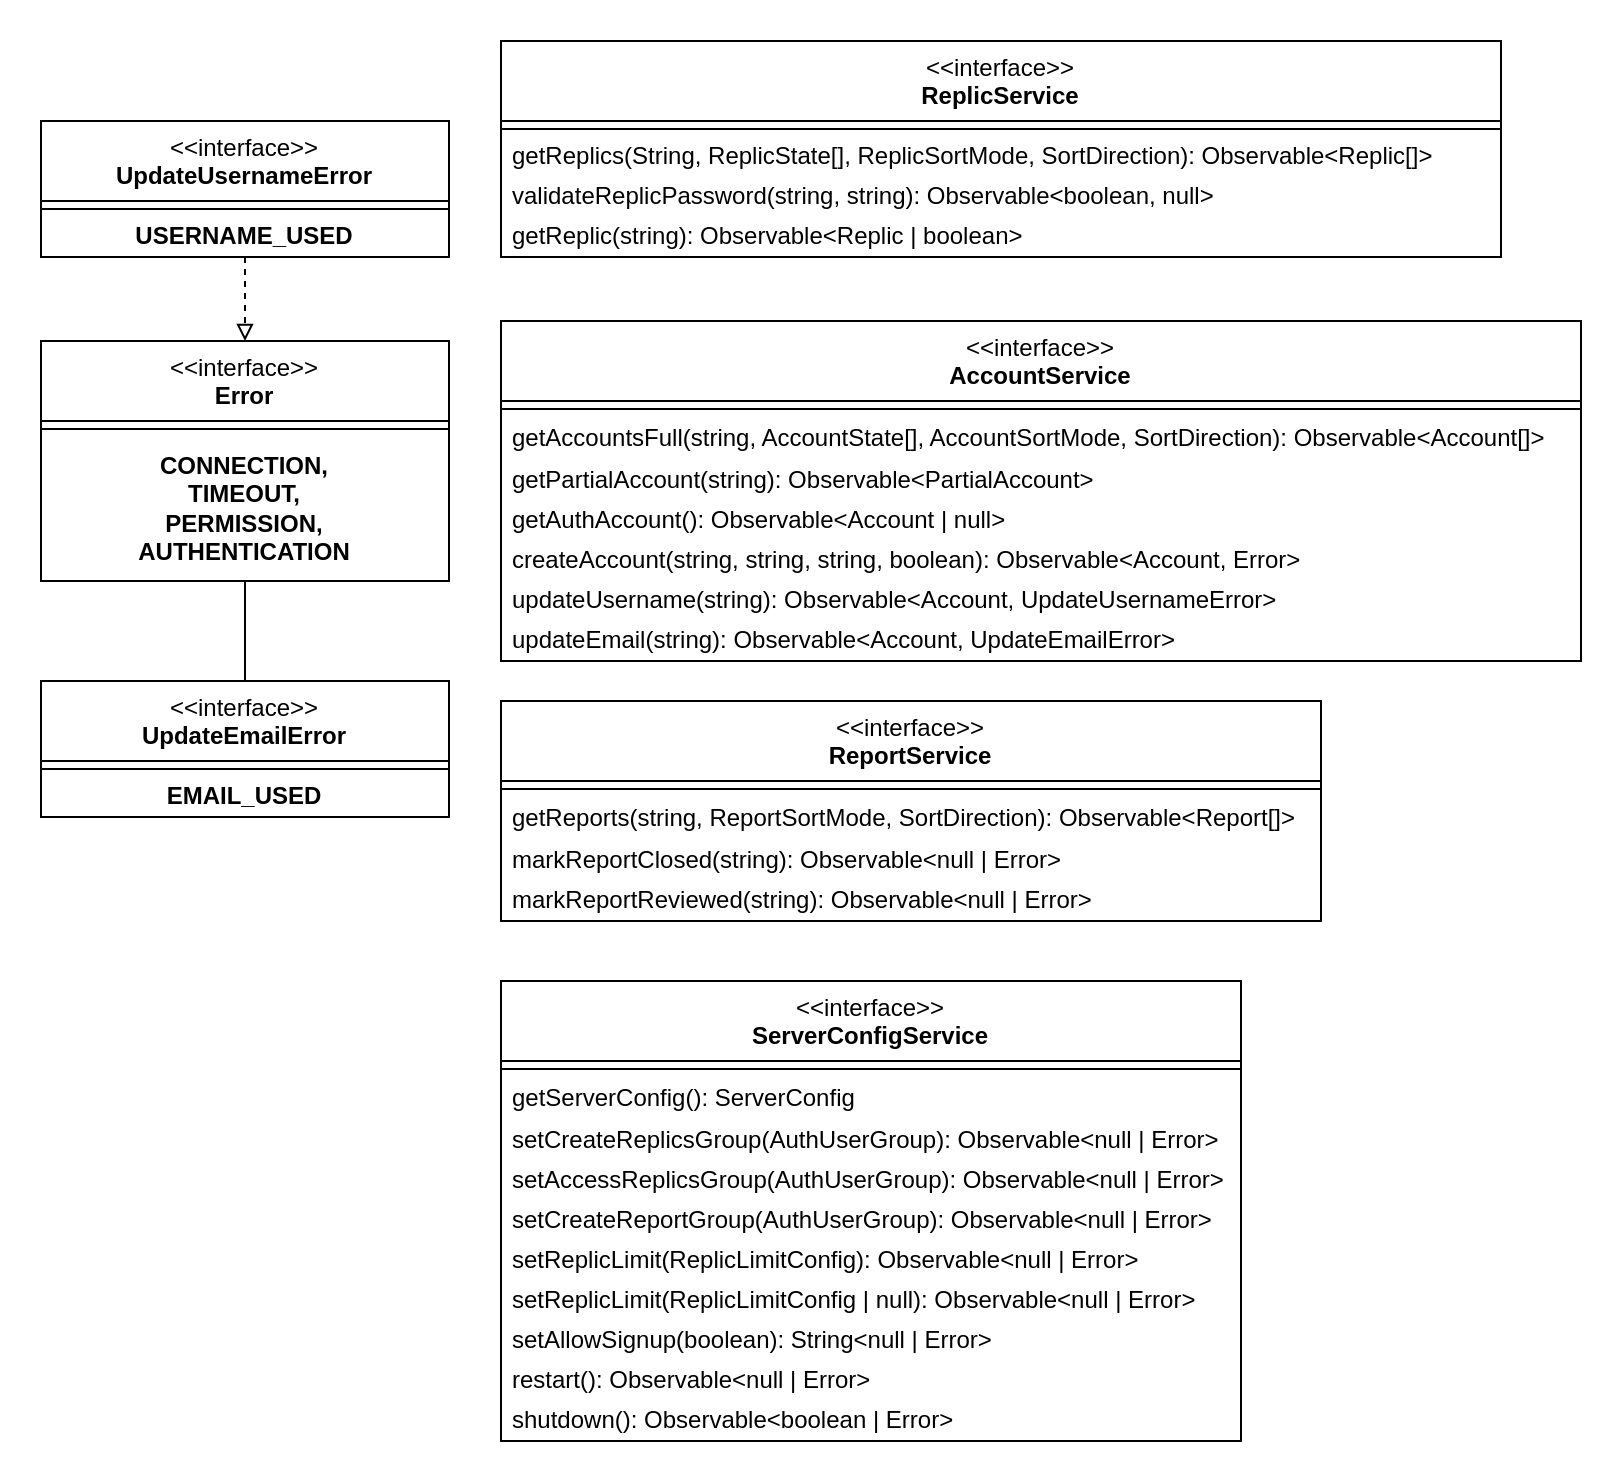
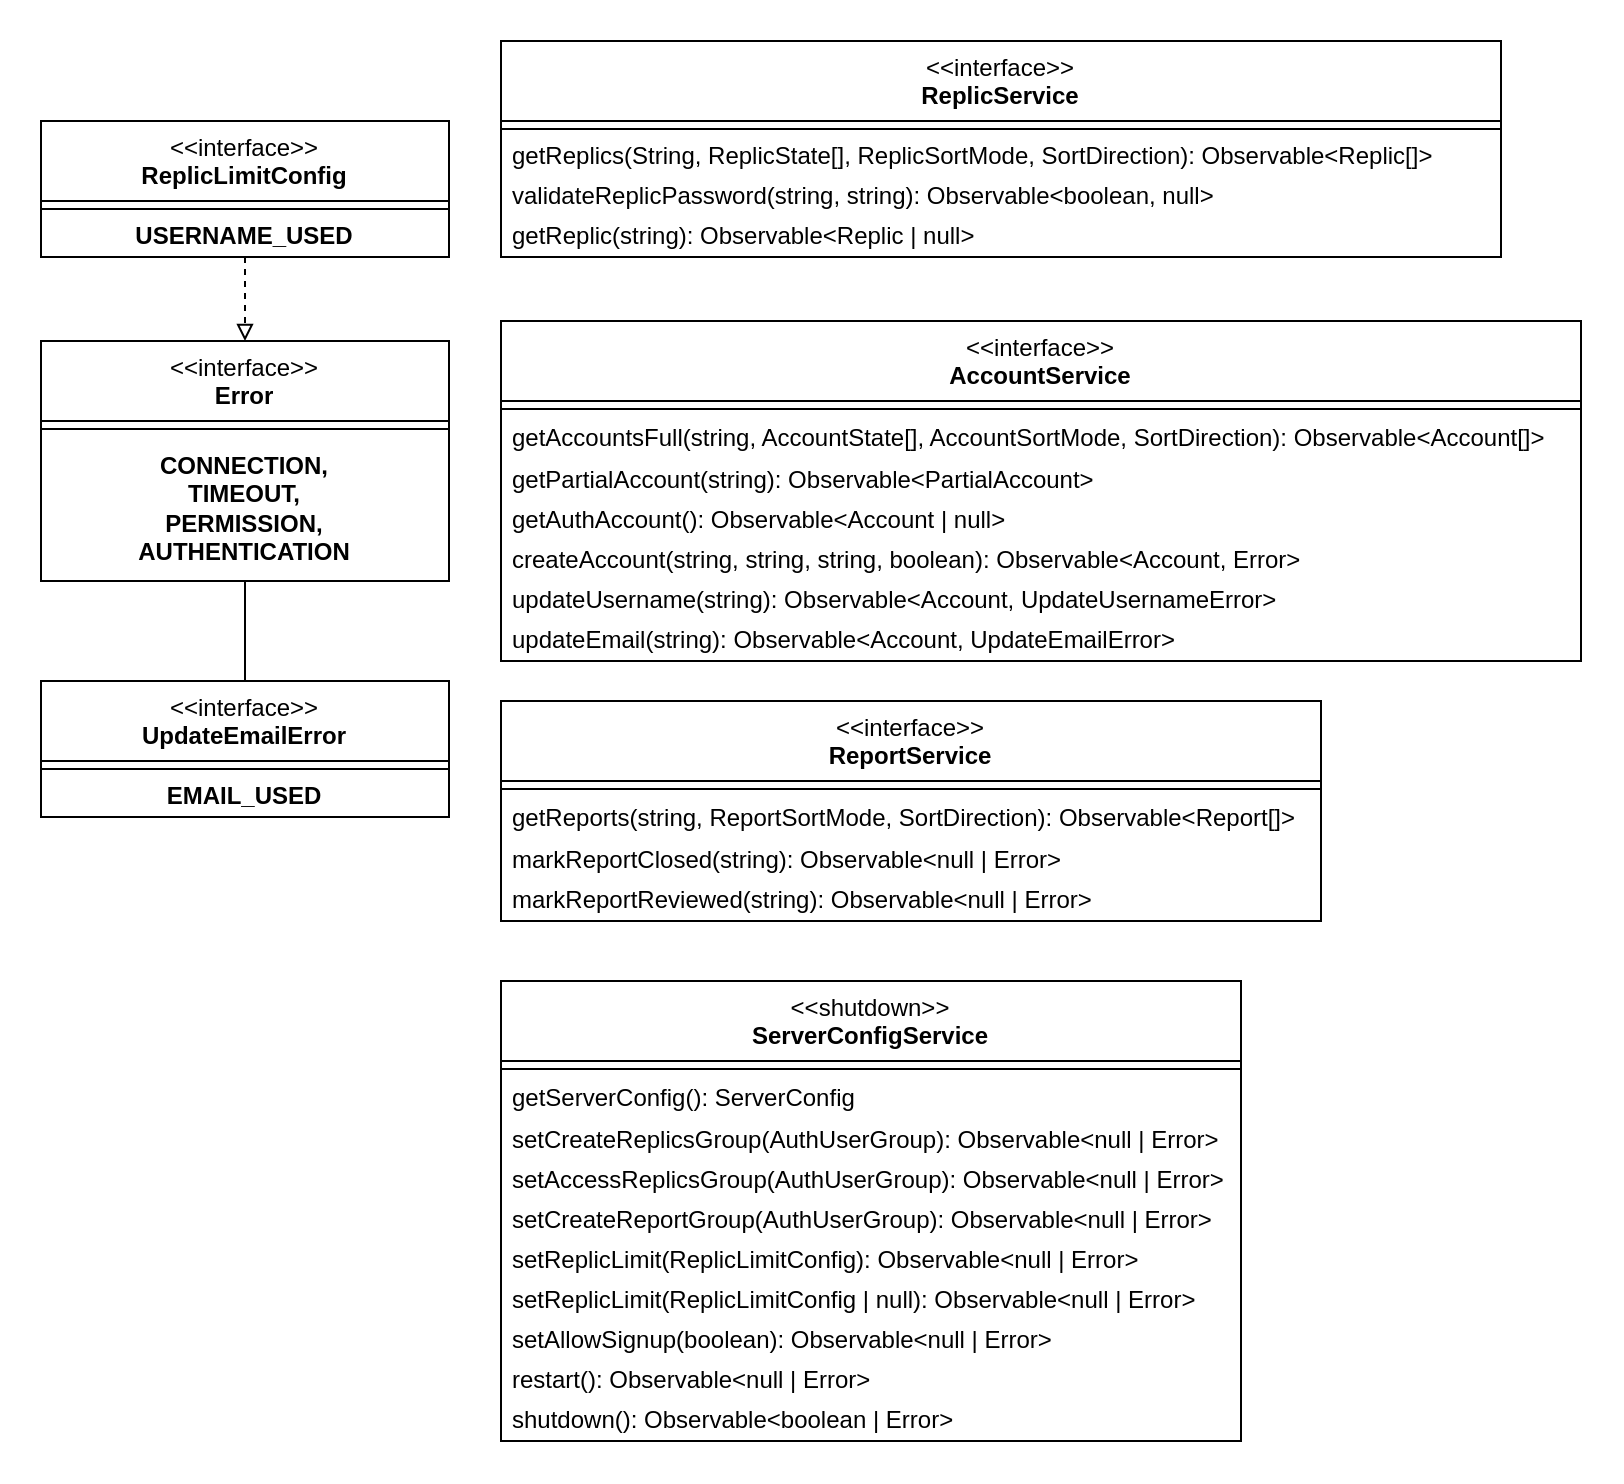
node "<<interface>> UpdateUsernameError": label "<<interface>> UpdateUsernameError" -> "<<interface>> ReplicLimitConfig"
node "getReplic(string): Observable<Replic | boolean>": label "getReplic(string): Observable<Replic | boolean>" -> "getReplic(string): Observable<Replic | null>"
node "<<interface>> ServerConfigService": label "<<interface>> ServerConfigService" -> "<<shutdown>> ServerConfigService"
node "setAllowSignup(boolean): String<null | Error>": label "setAllowSignup(boolean): String<null | Error>" -> "setAllowSignup(boolean): Observable<null | Error>"
